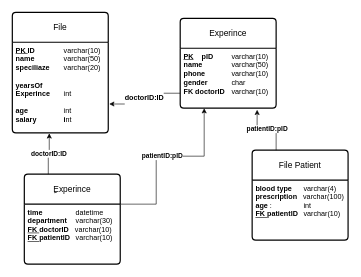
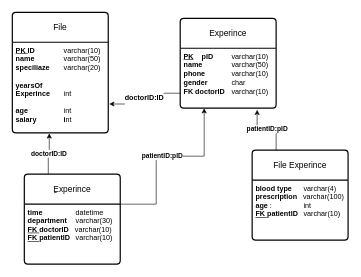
node "File Patient": label "File Patient" -> "File Experince"
